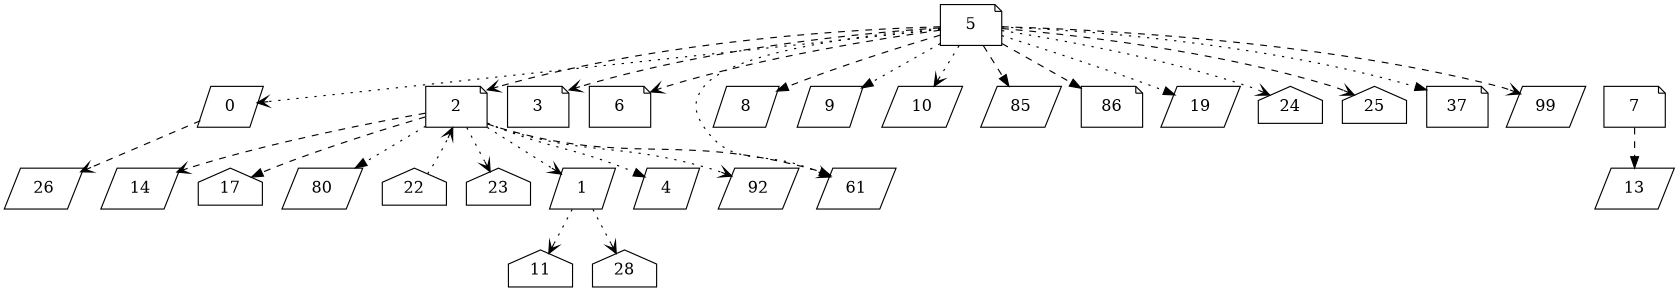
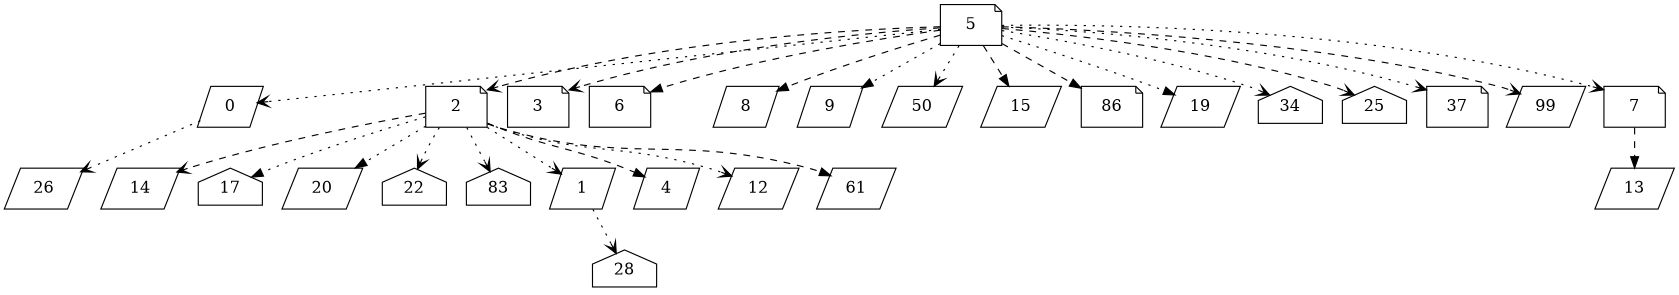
edge "5" -> "37": arrowhead normal -> vee
edge "5" -> "6": arrowhead vee -> normal
edge "5" -> "61": now "5" -> "7"
node "10": label "10" -> "50"
node "85": label "85" -> "15"
node "24": label "24" -> "34"
edge "2" -> "17": style dashed -> dotted
edge "0" -> "26": style dashed -> dotted
edge "2" -> "4": style dotted -> dashed
edge "22" -> "2": reversed
node "80": label "80" -> "20"
node "23": label "23" -> "83"
node "92": label "92" -> "12"
node "11": removed
